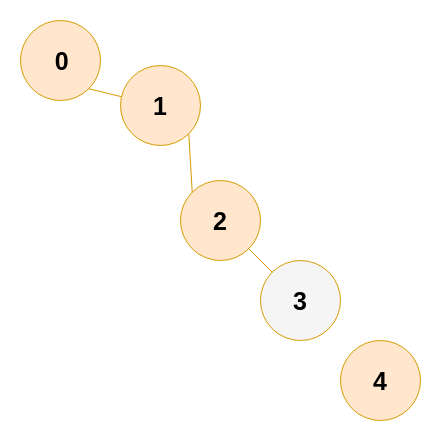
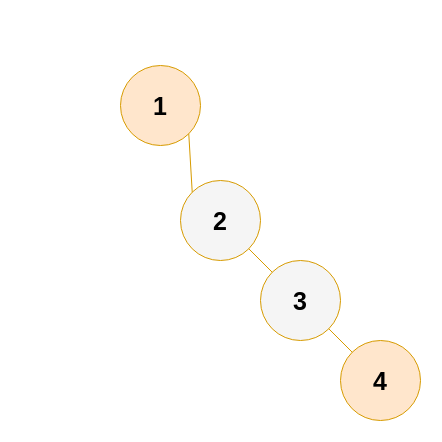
node "0": removed
edge "0" -- "1": removed
node "2": fillcolor #ffe6cc -> #f5f5f5
edge "3" -- "4": added
